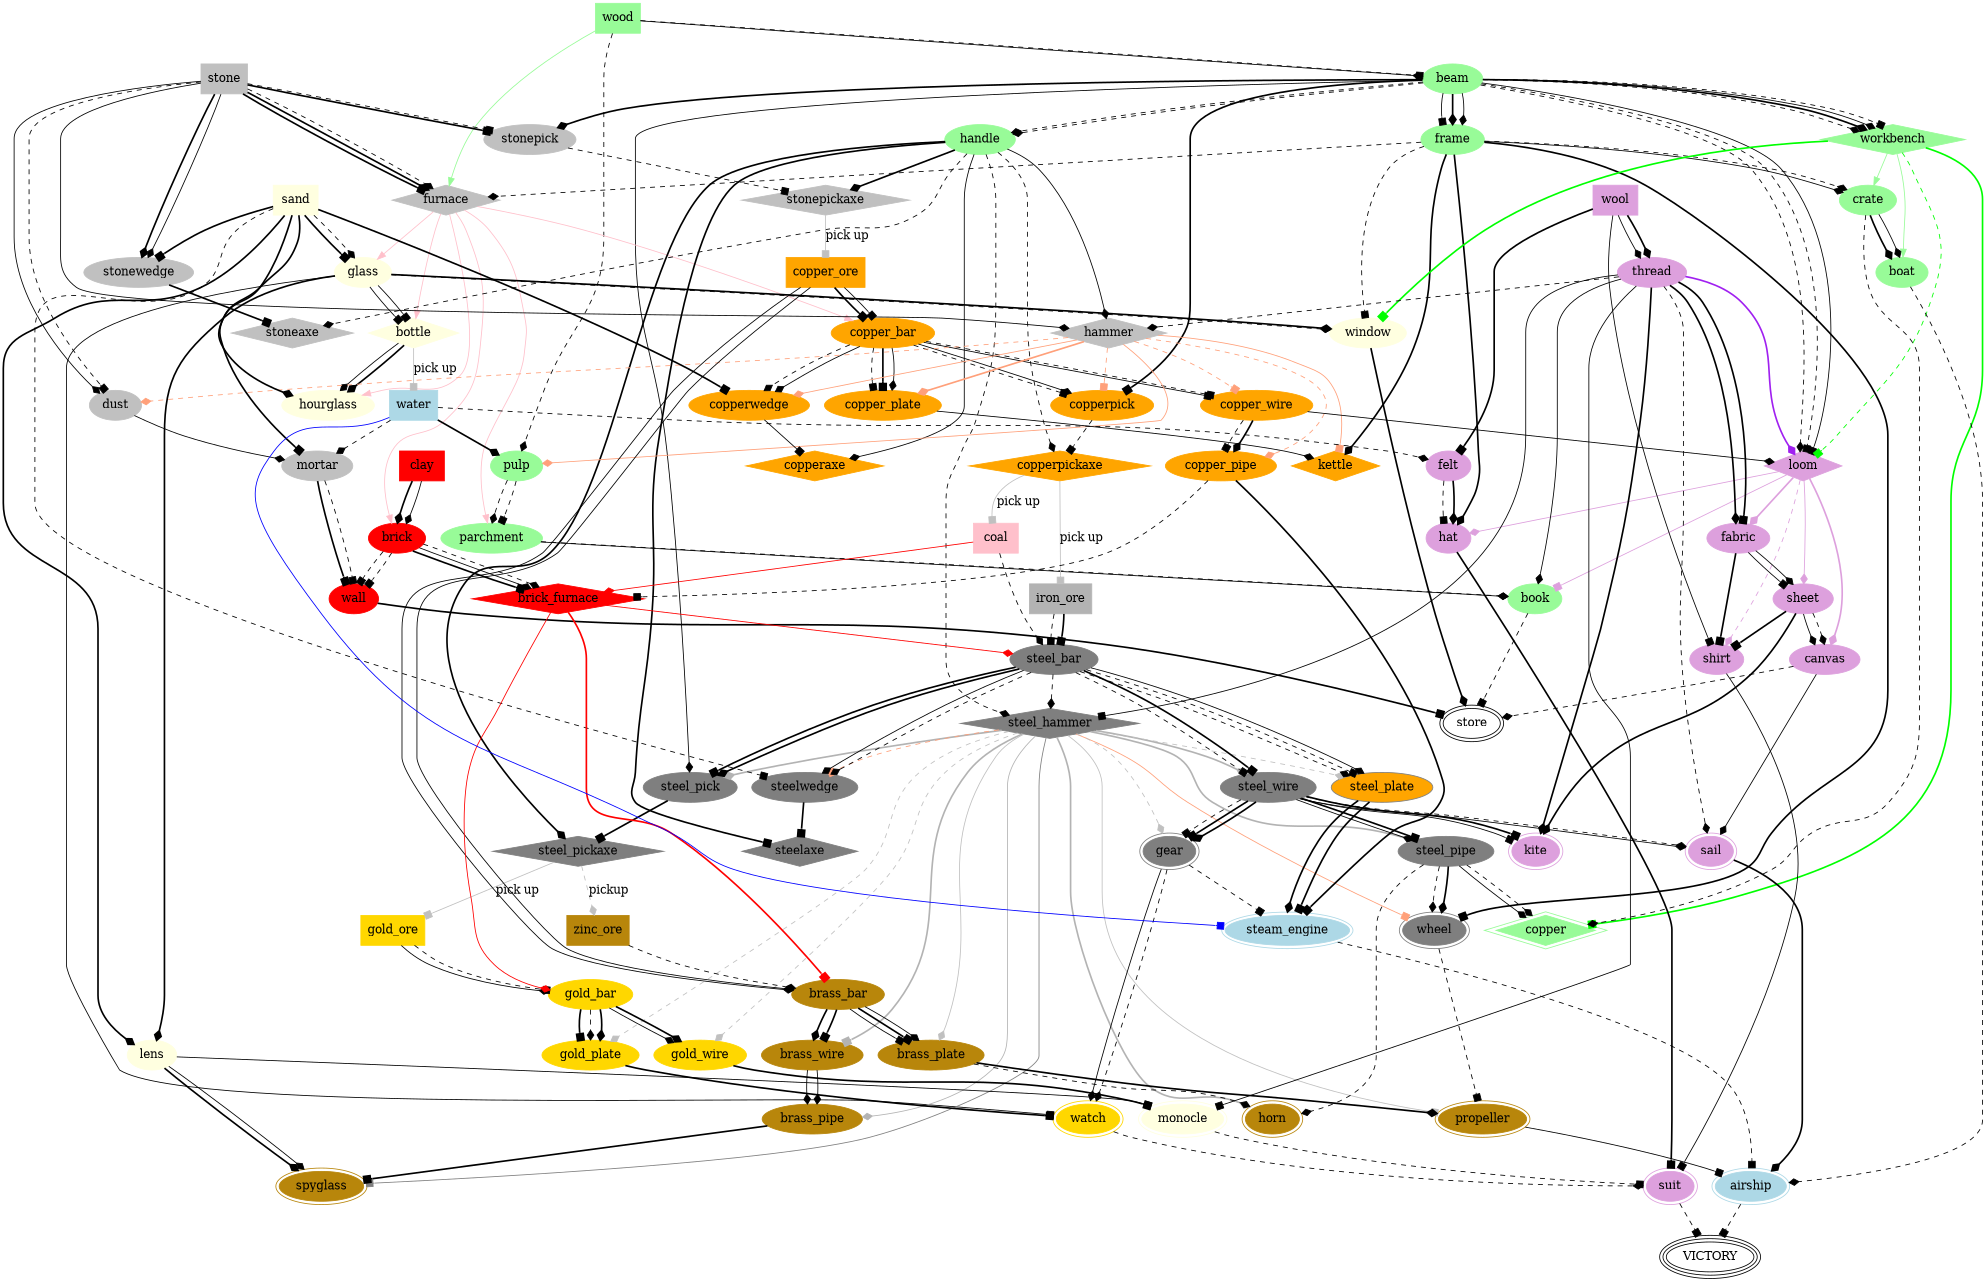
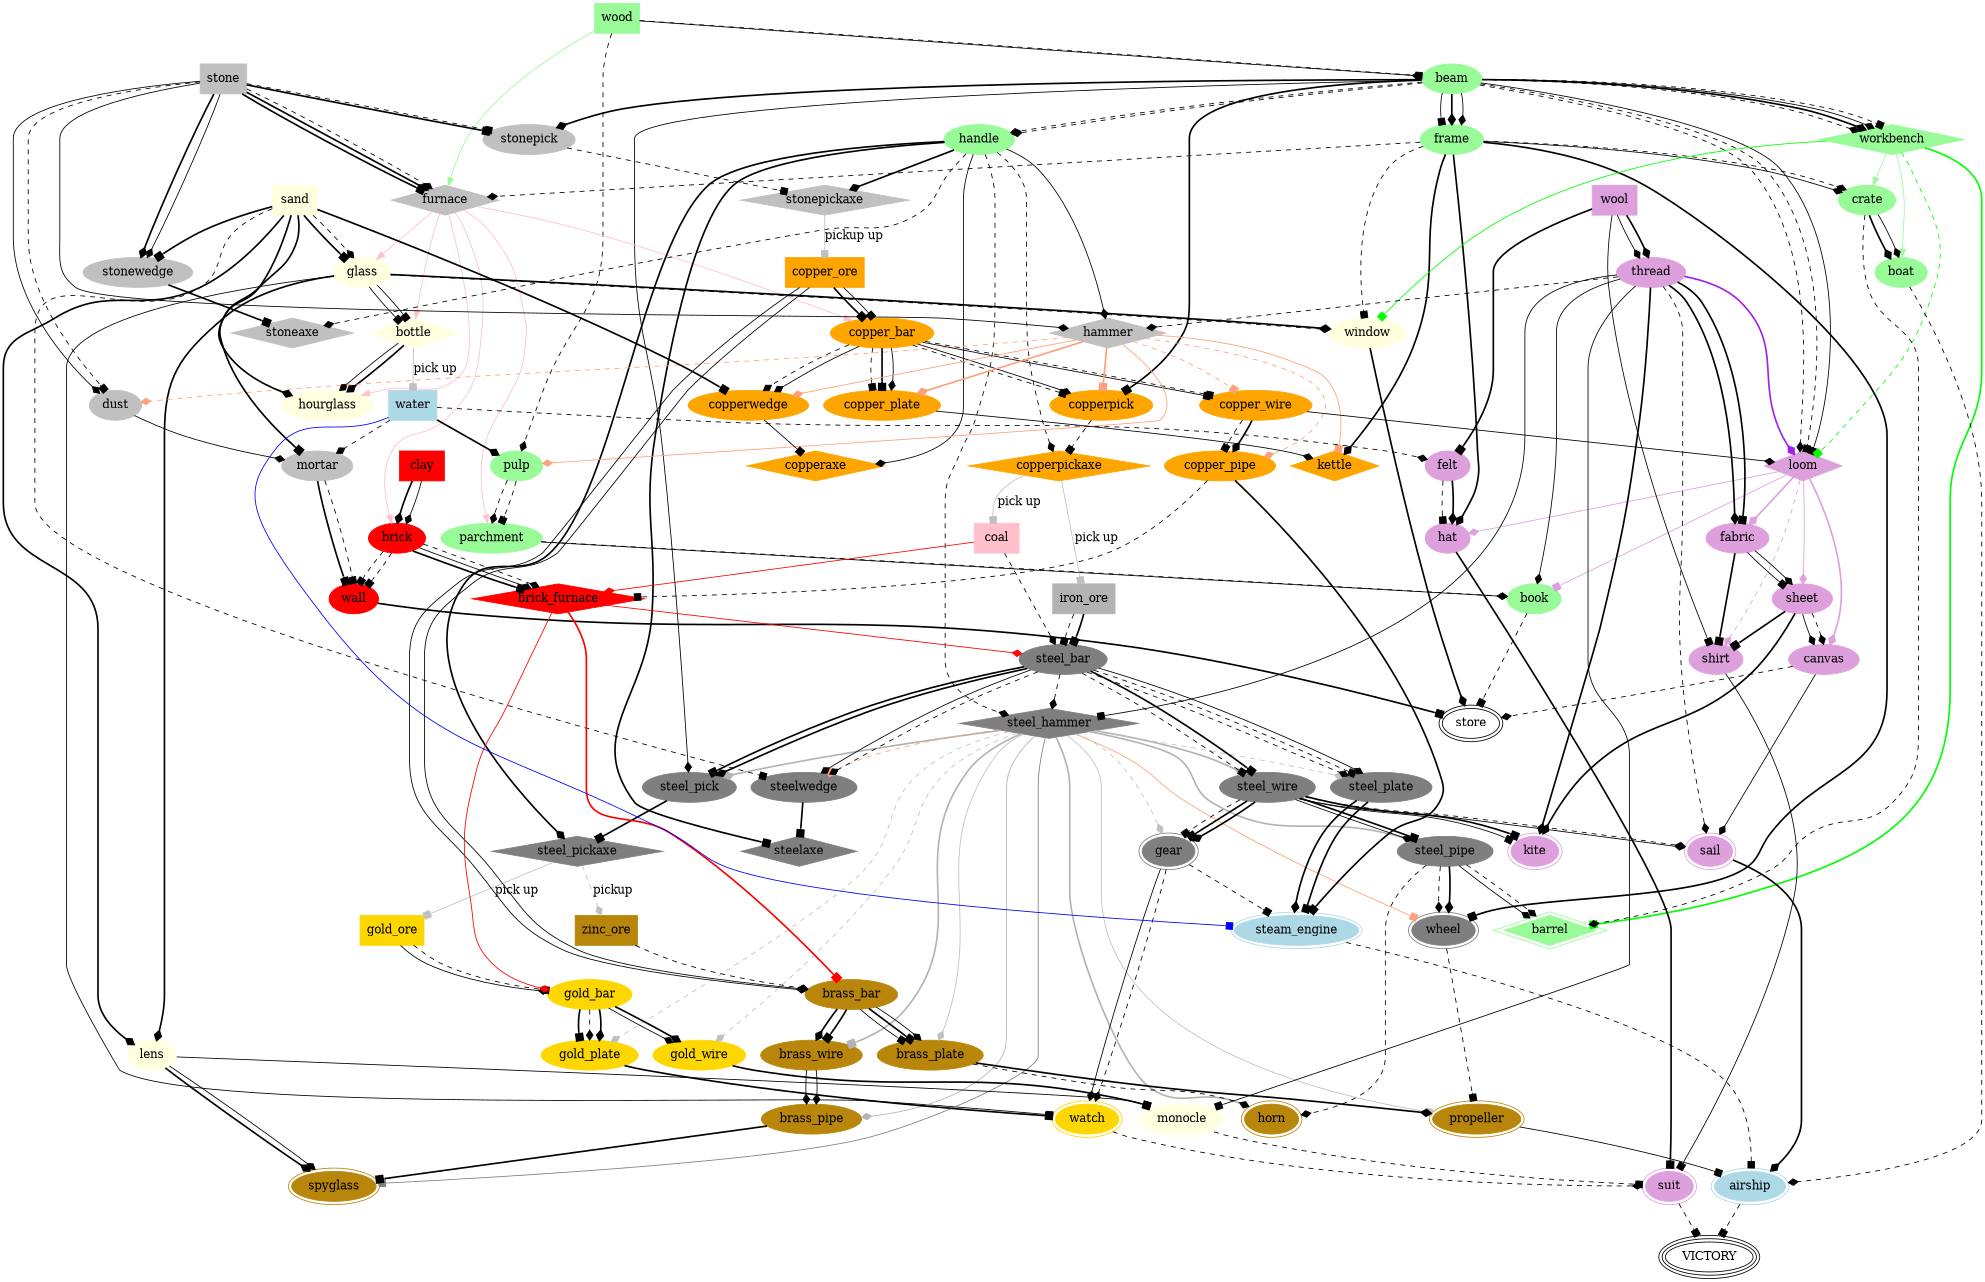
edge "workbench" -> "window": style bold -> solid
edge "stonepickaxe" -> "copper_ore": label "pick up" -> "pickup up"
edge "hammer" -> "copperpick": style dashed -> bold
node "steel_plate": fillcolor orange -> grey50
node "copper": label "copper" -> "barrel"
